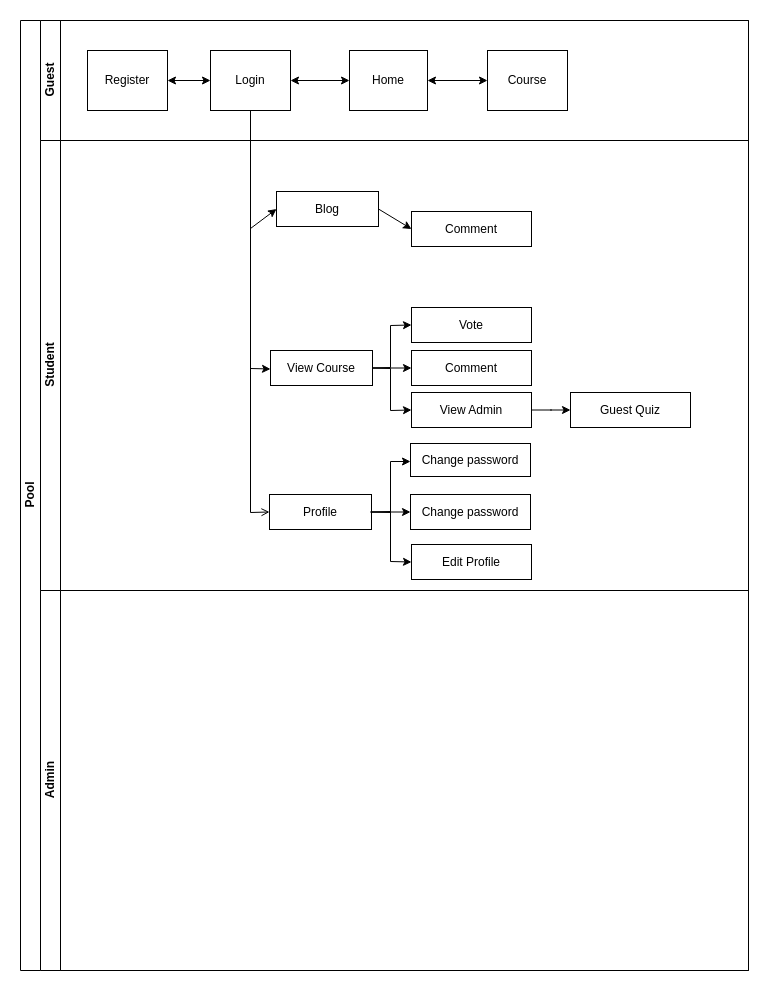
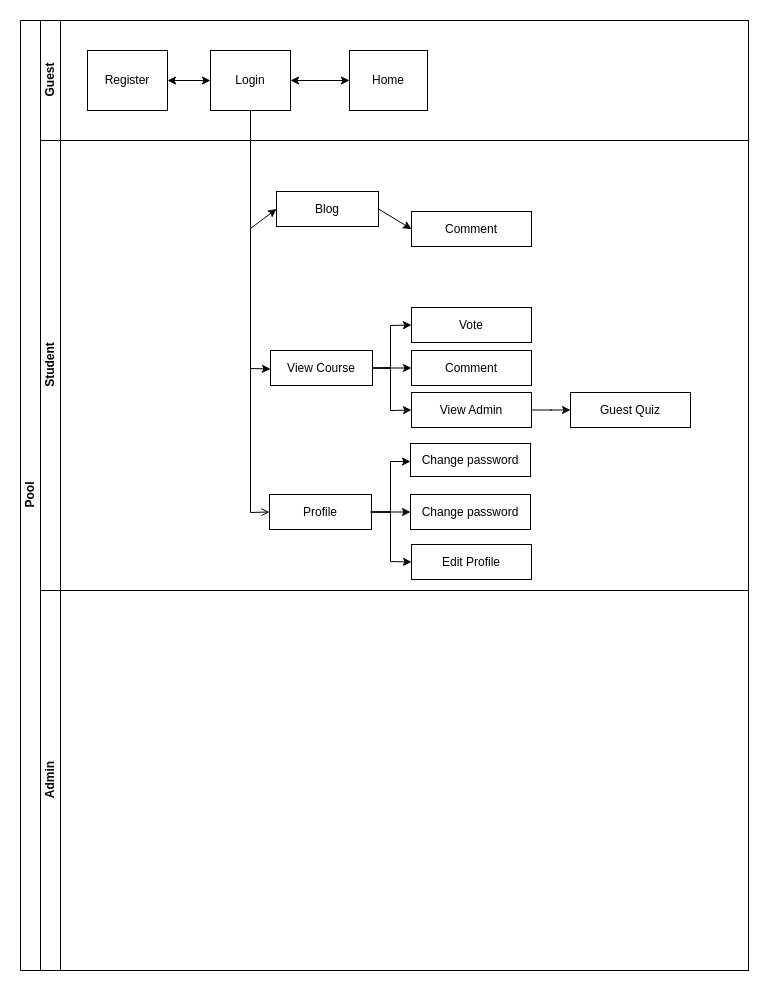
edge "Home" -- "Course": removed
node "Course": removed
